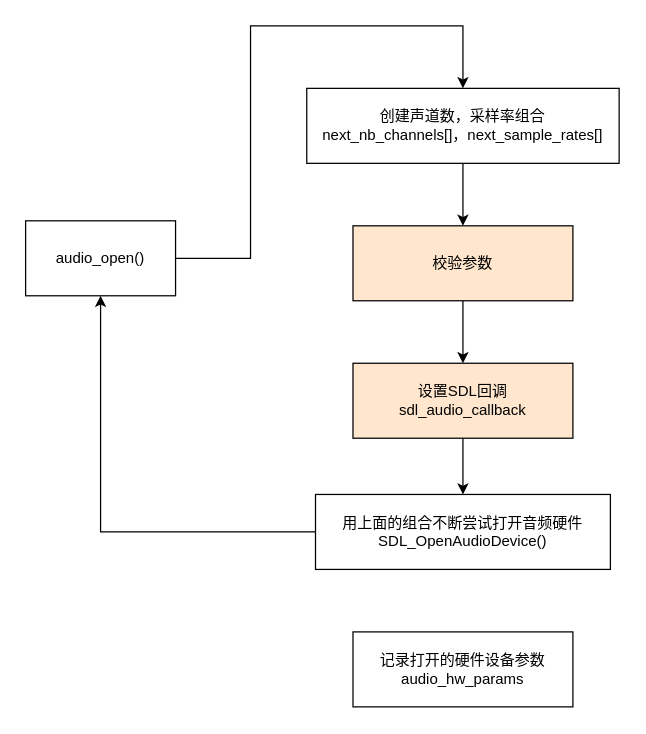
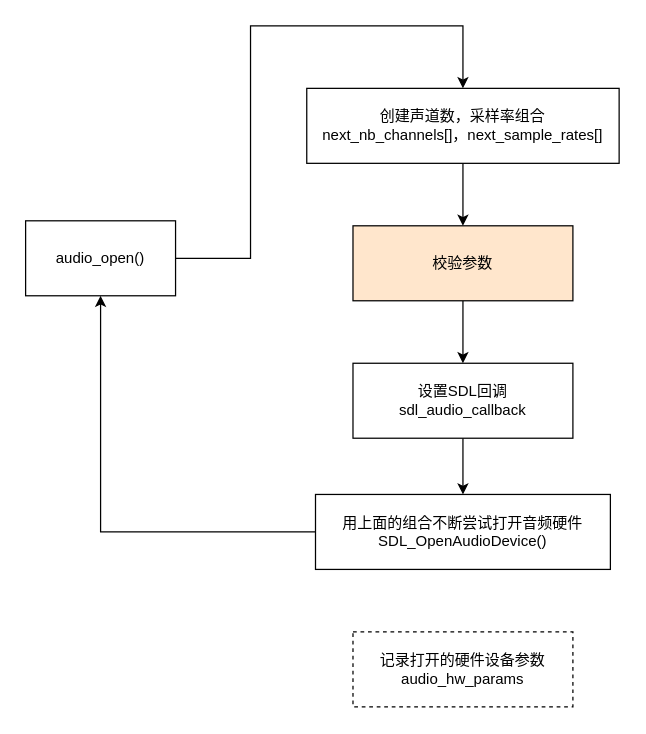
node "设置SDL回调 sdl_audio_callback": fillcolor #ffe6cc -> #ffffff
node "记录打开的硬件设备参数 audio_hw_params": style solid -> dashed
